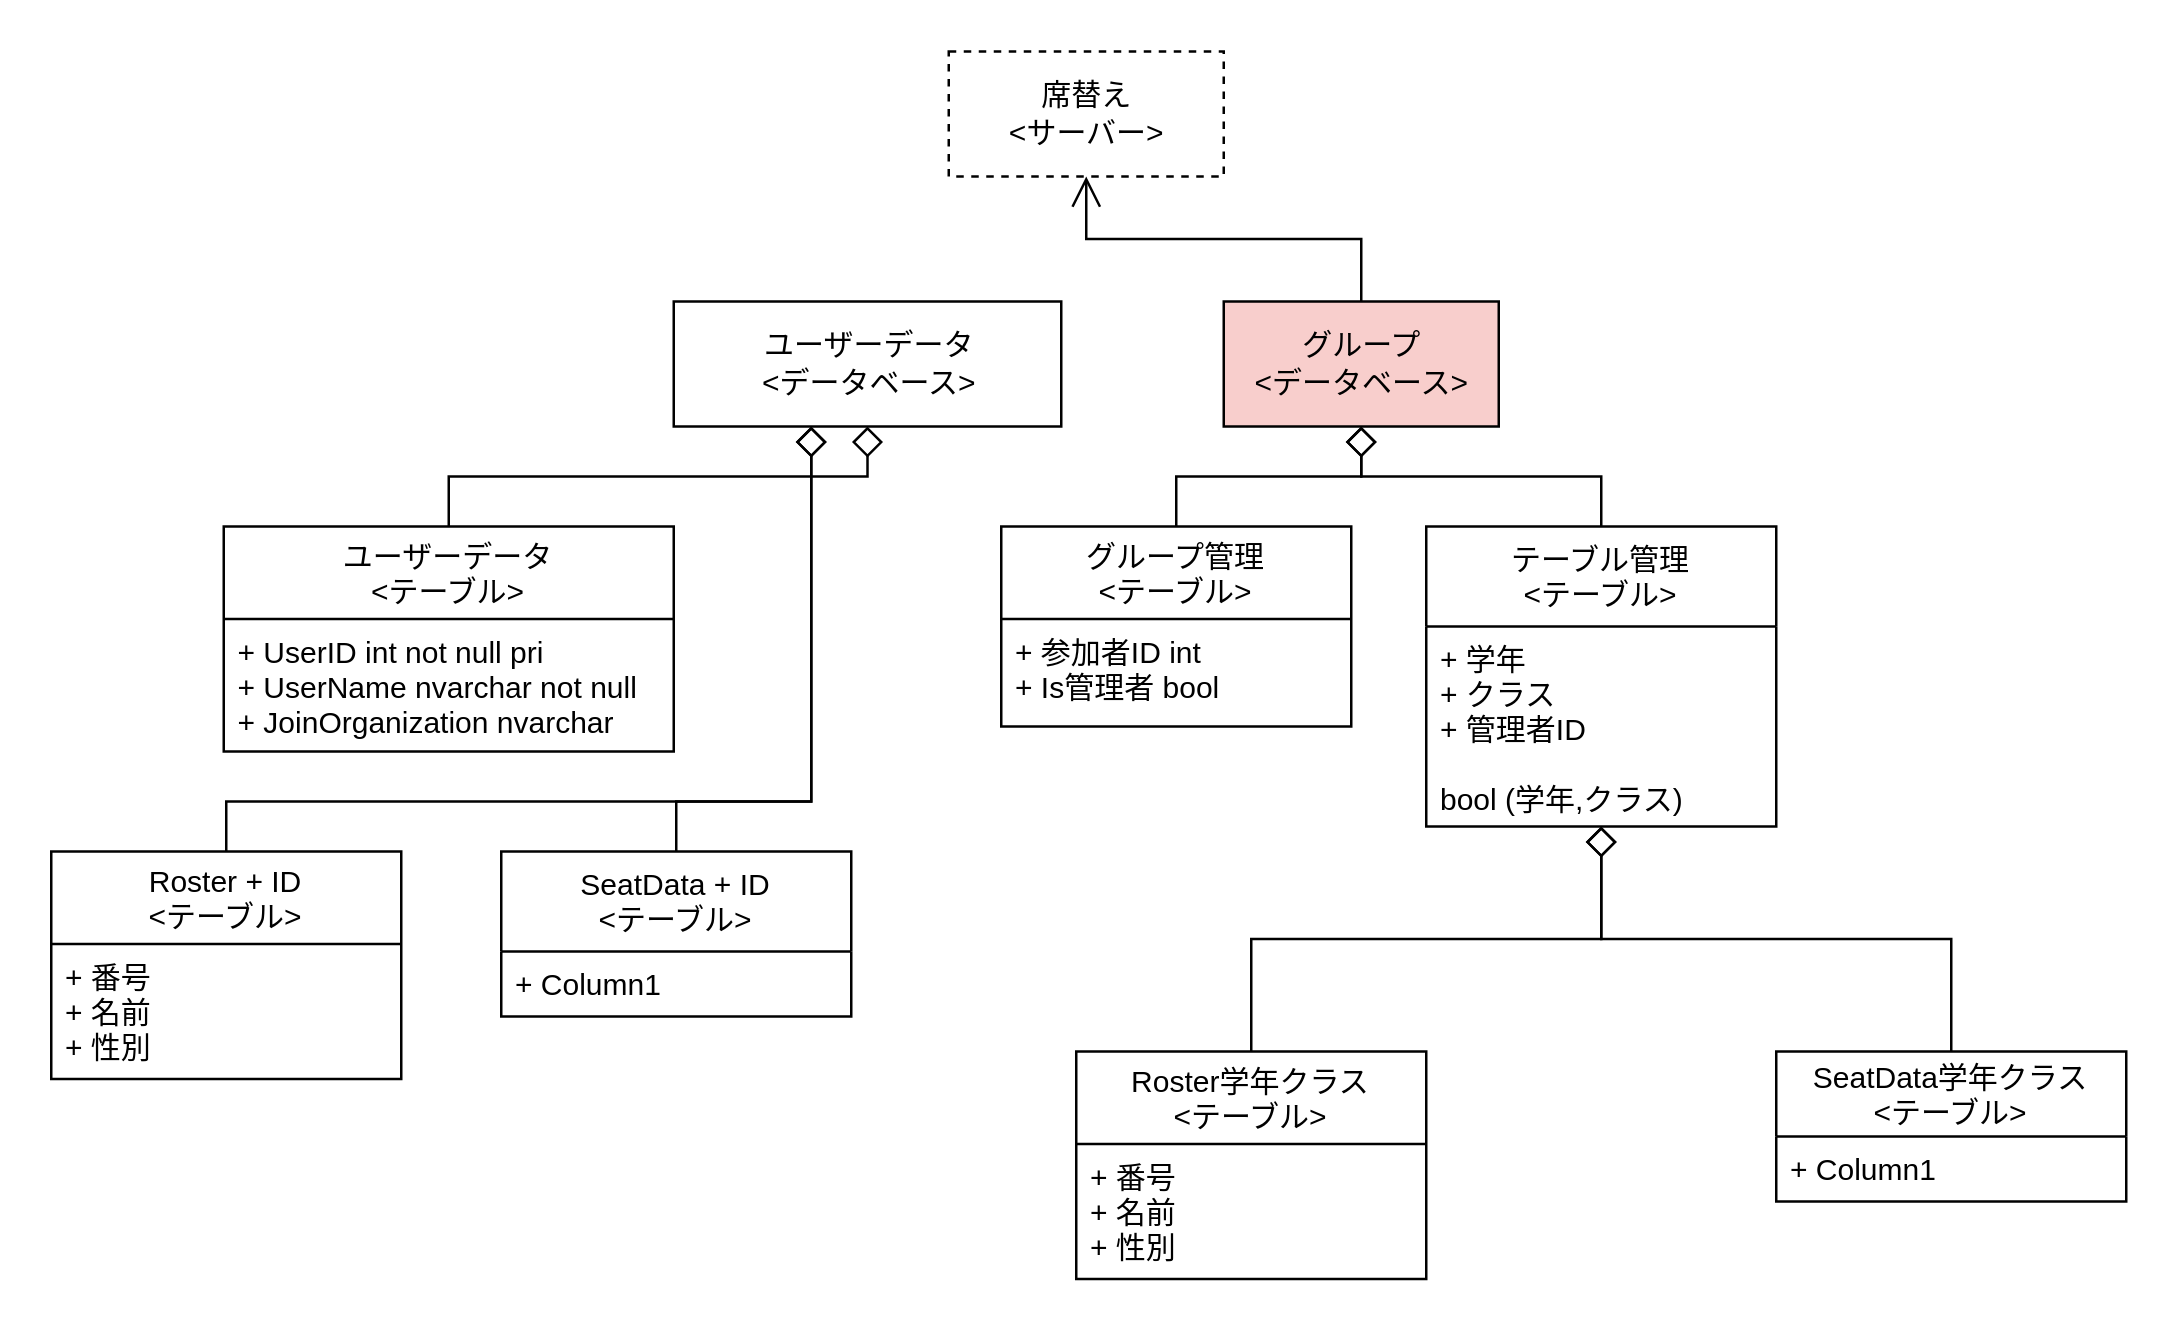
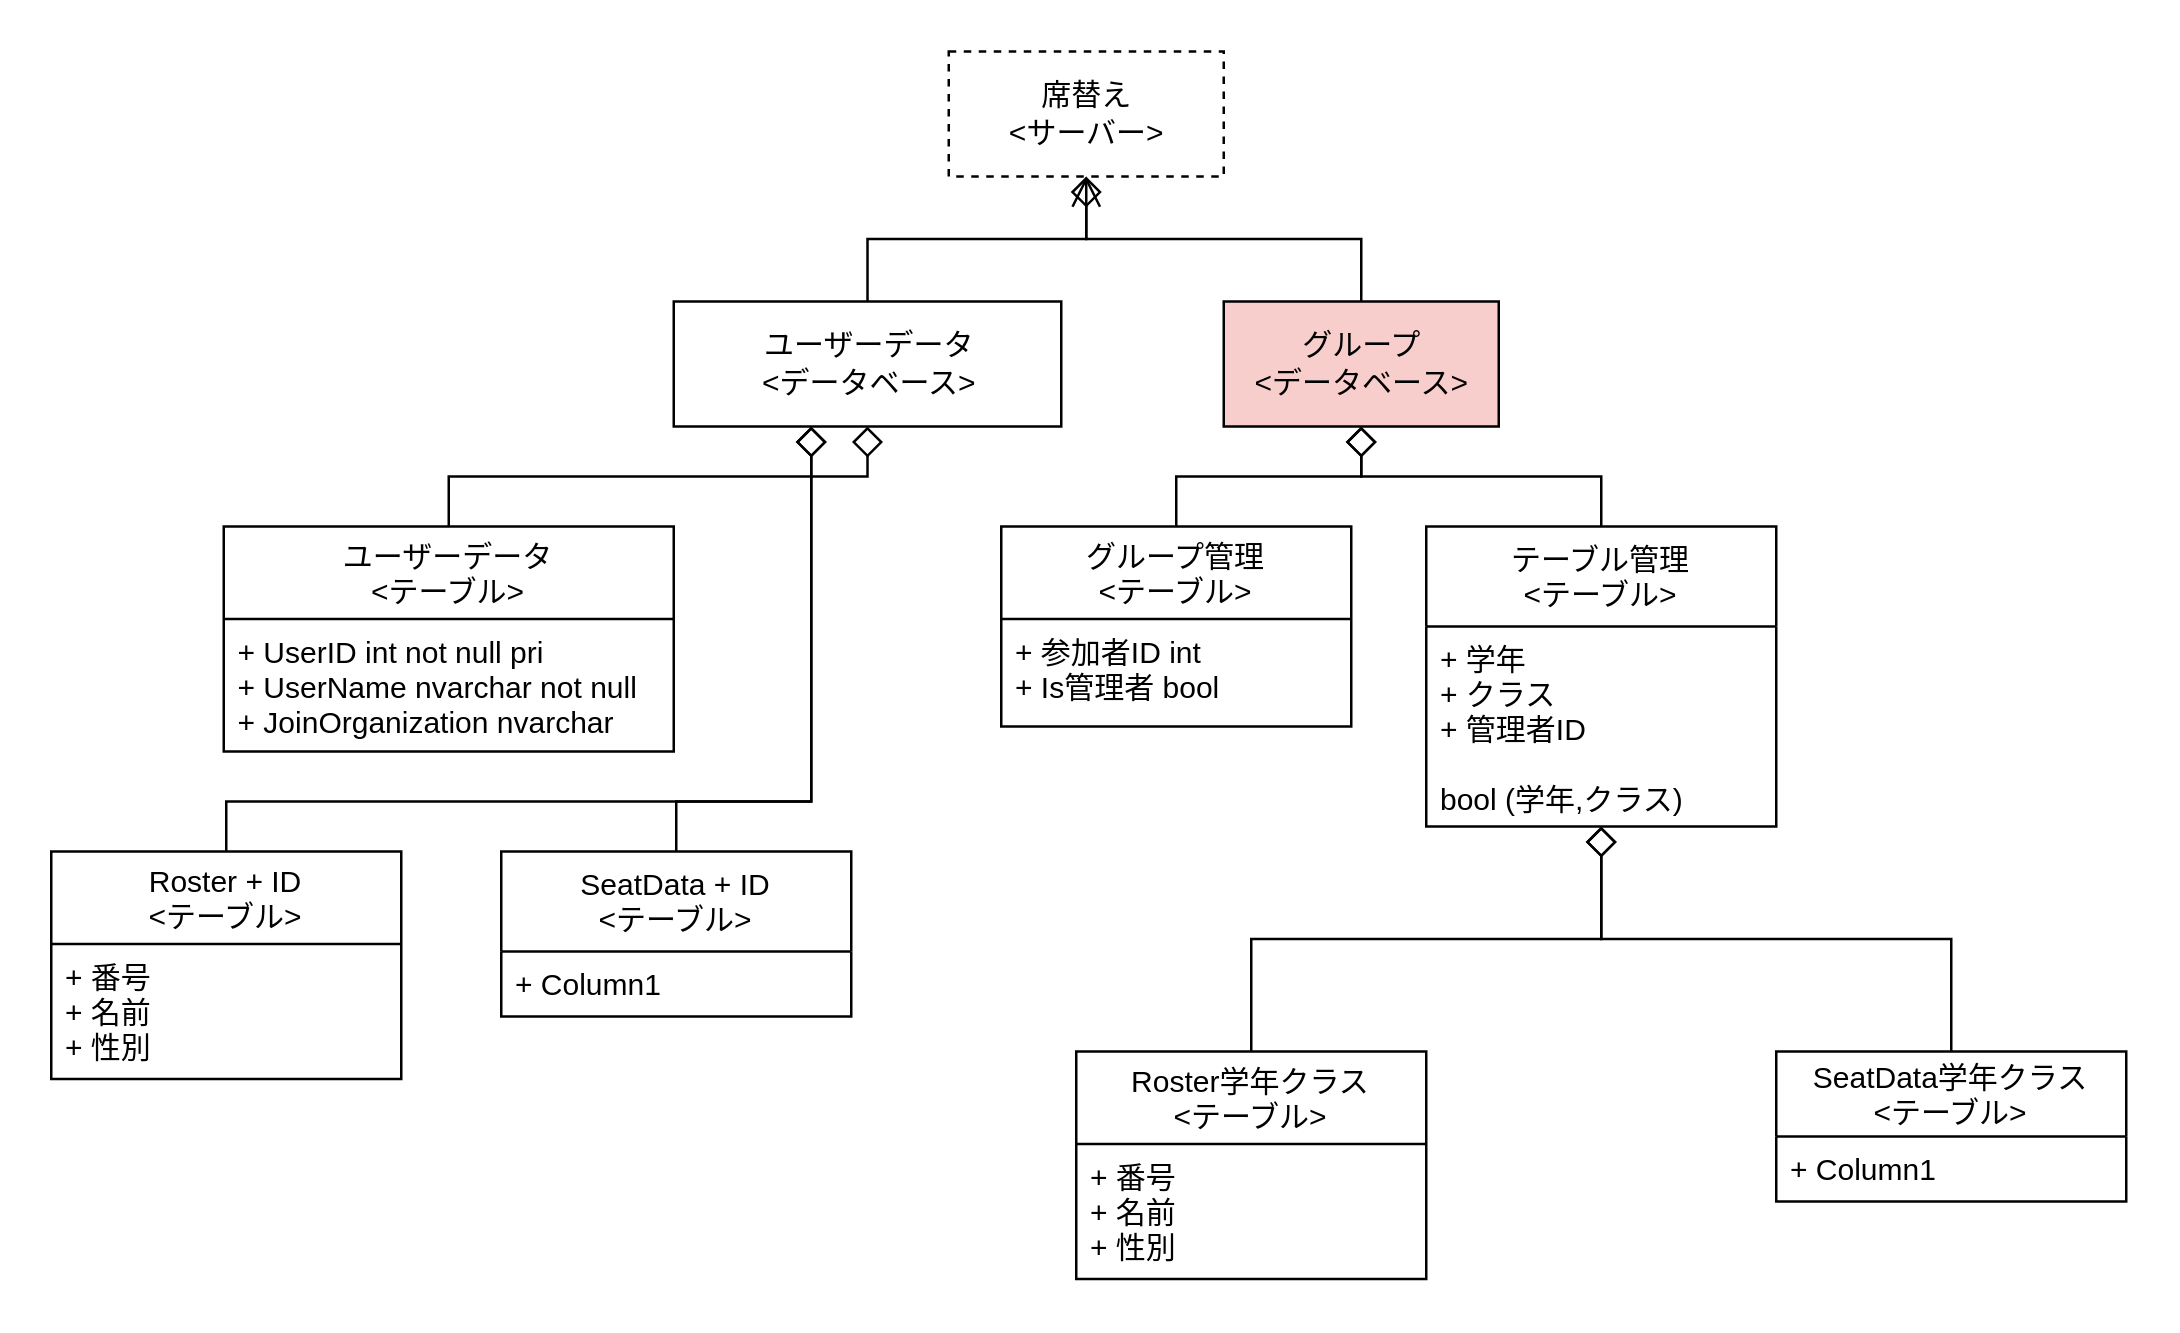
edge "ユーザーデータ <データベース>" -> "席替え <サーバー>": added
